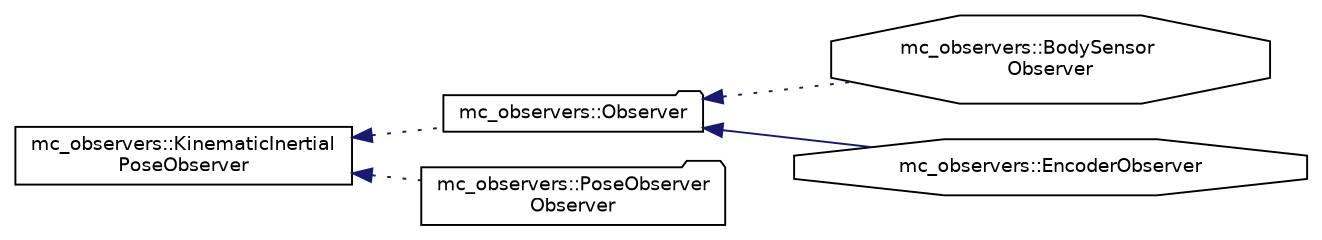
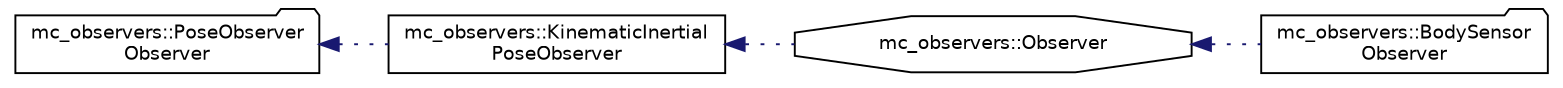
node "mc_observers::BodySensor Observer": shape octagon -> folder
node "mc_observers::Observer": shape folder -> octagon
node "mc_observers::EncoderObserver": removed
edge "mc_observers::PoseObserver Observer" -> "mc_observers::KinematicInertial PoseObserver": reversed
